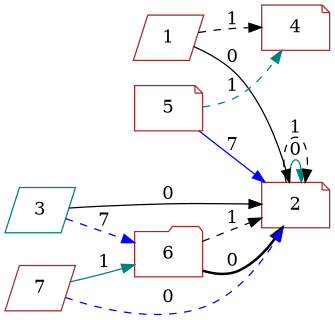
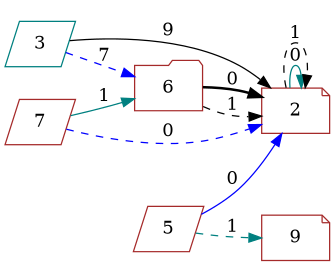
node "4": label "4" -> "9"
node "1": removed
node "5": shape note -> parallelogram
edge "5" -> "2": label "7" -> "0"
edge "3" -> "2": label "0" -> "9"
